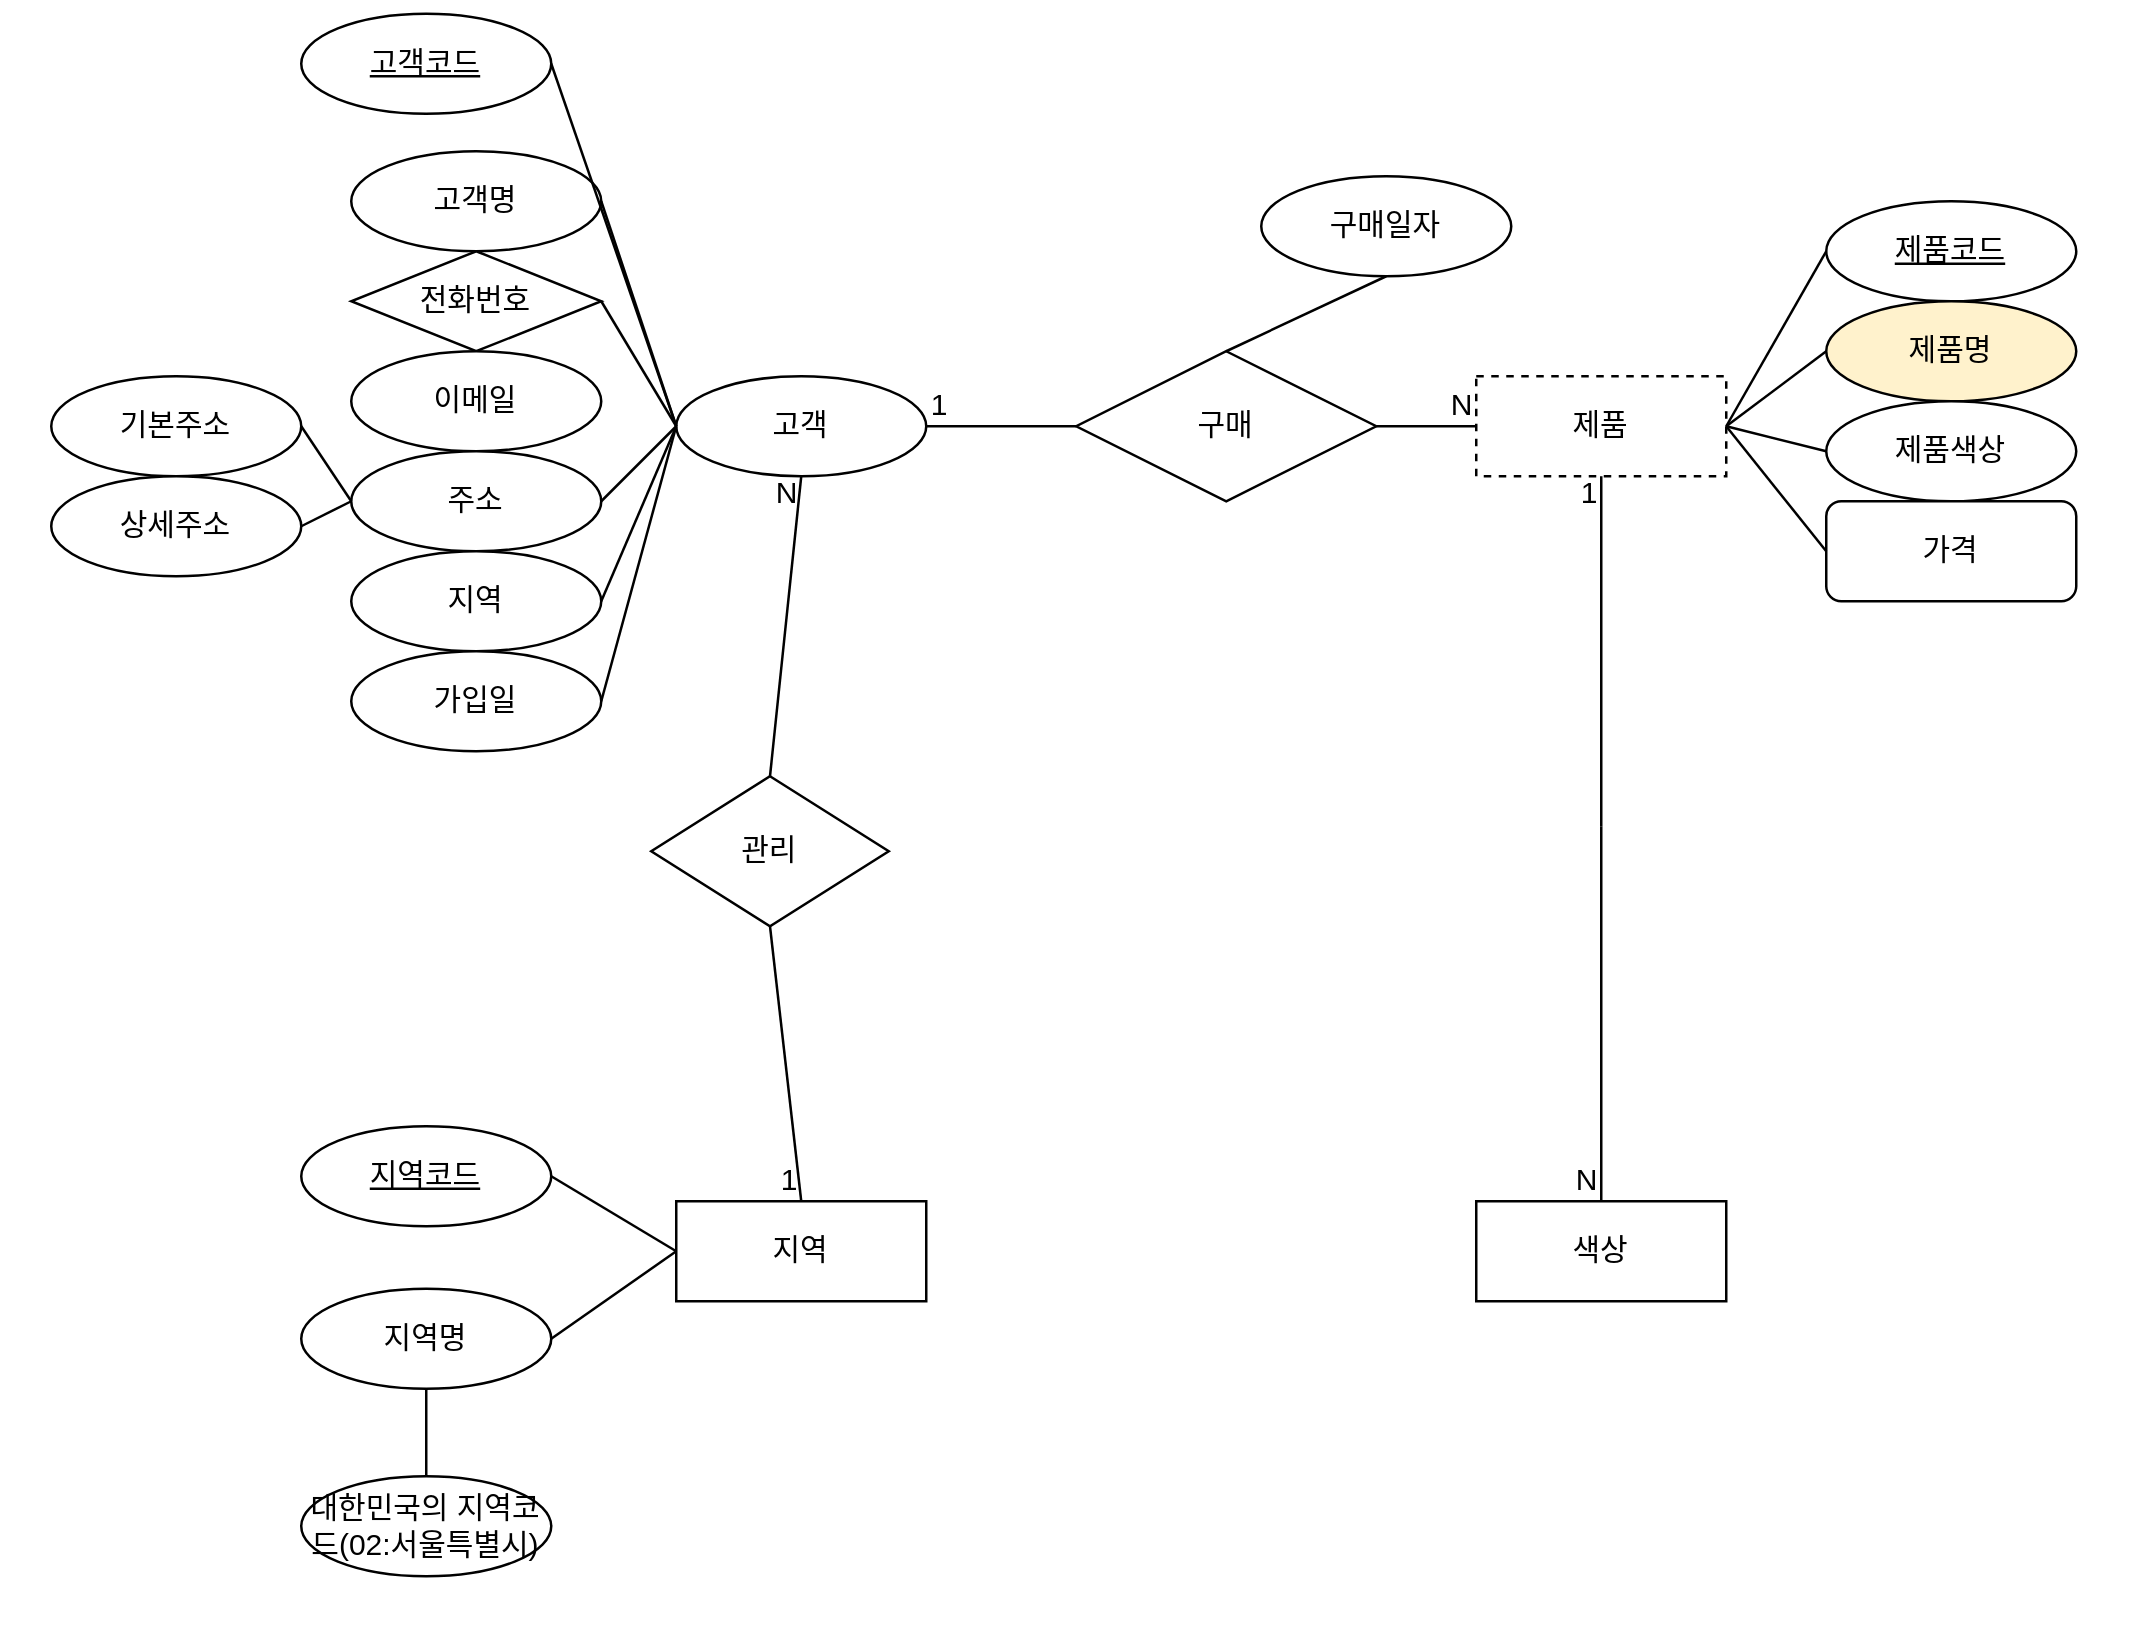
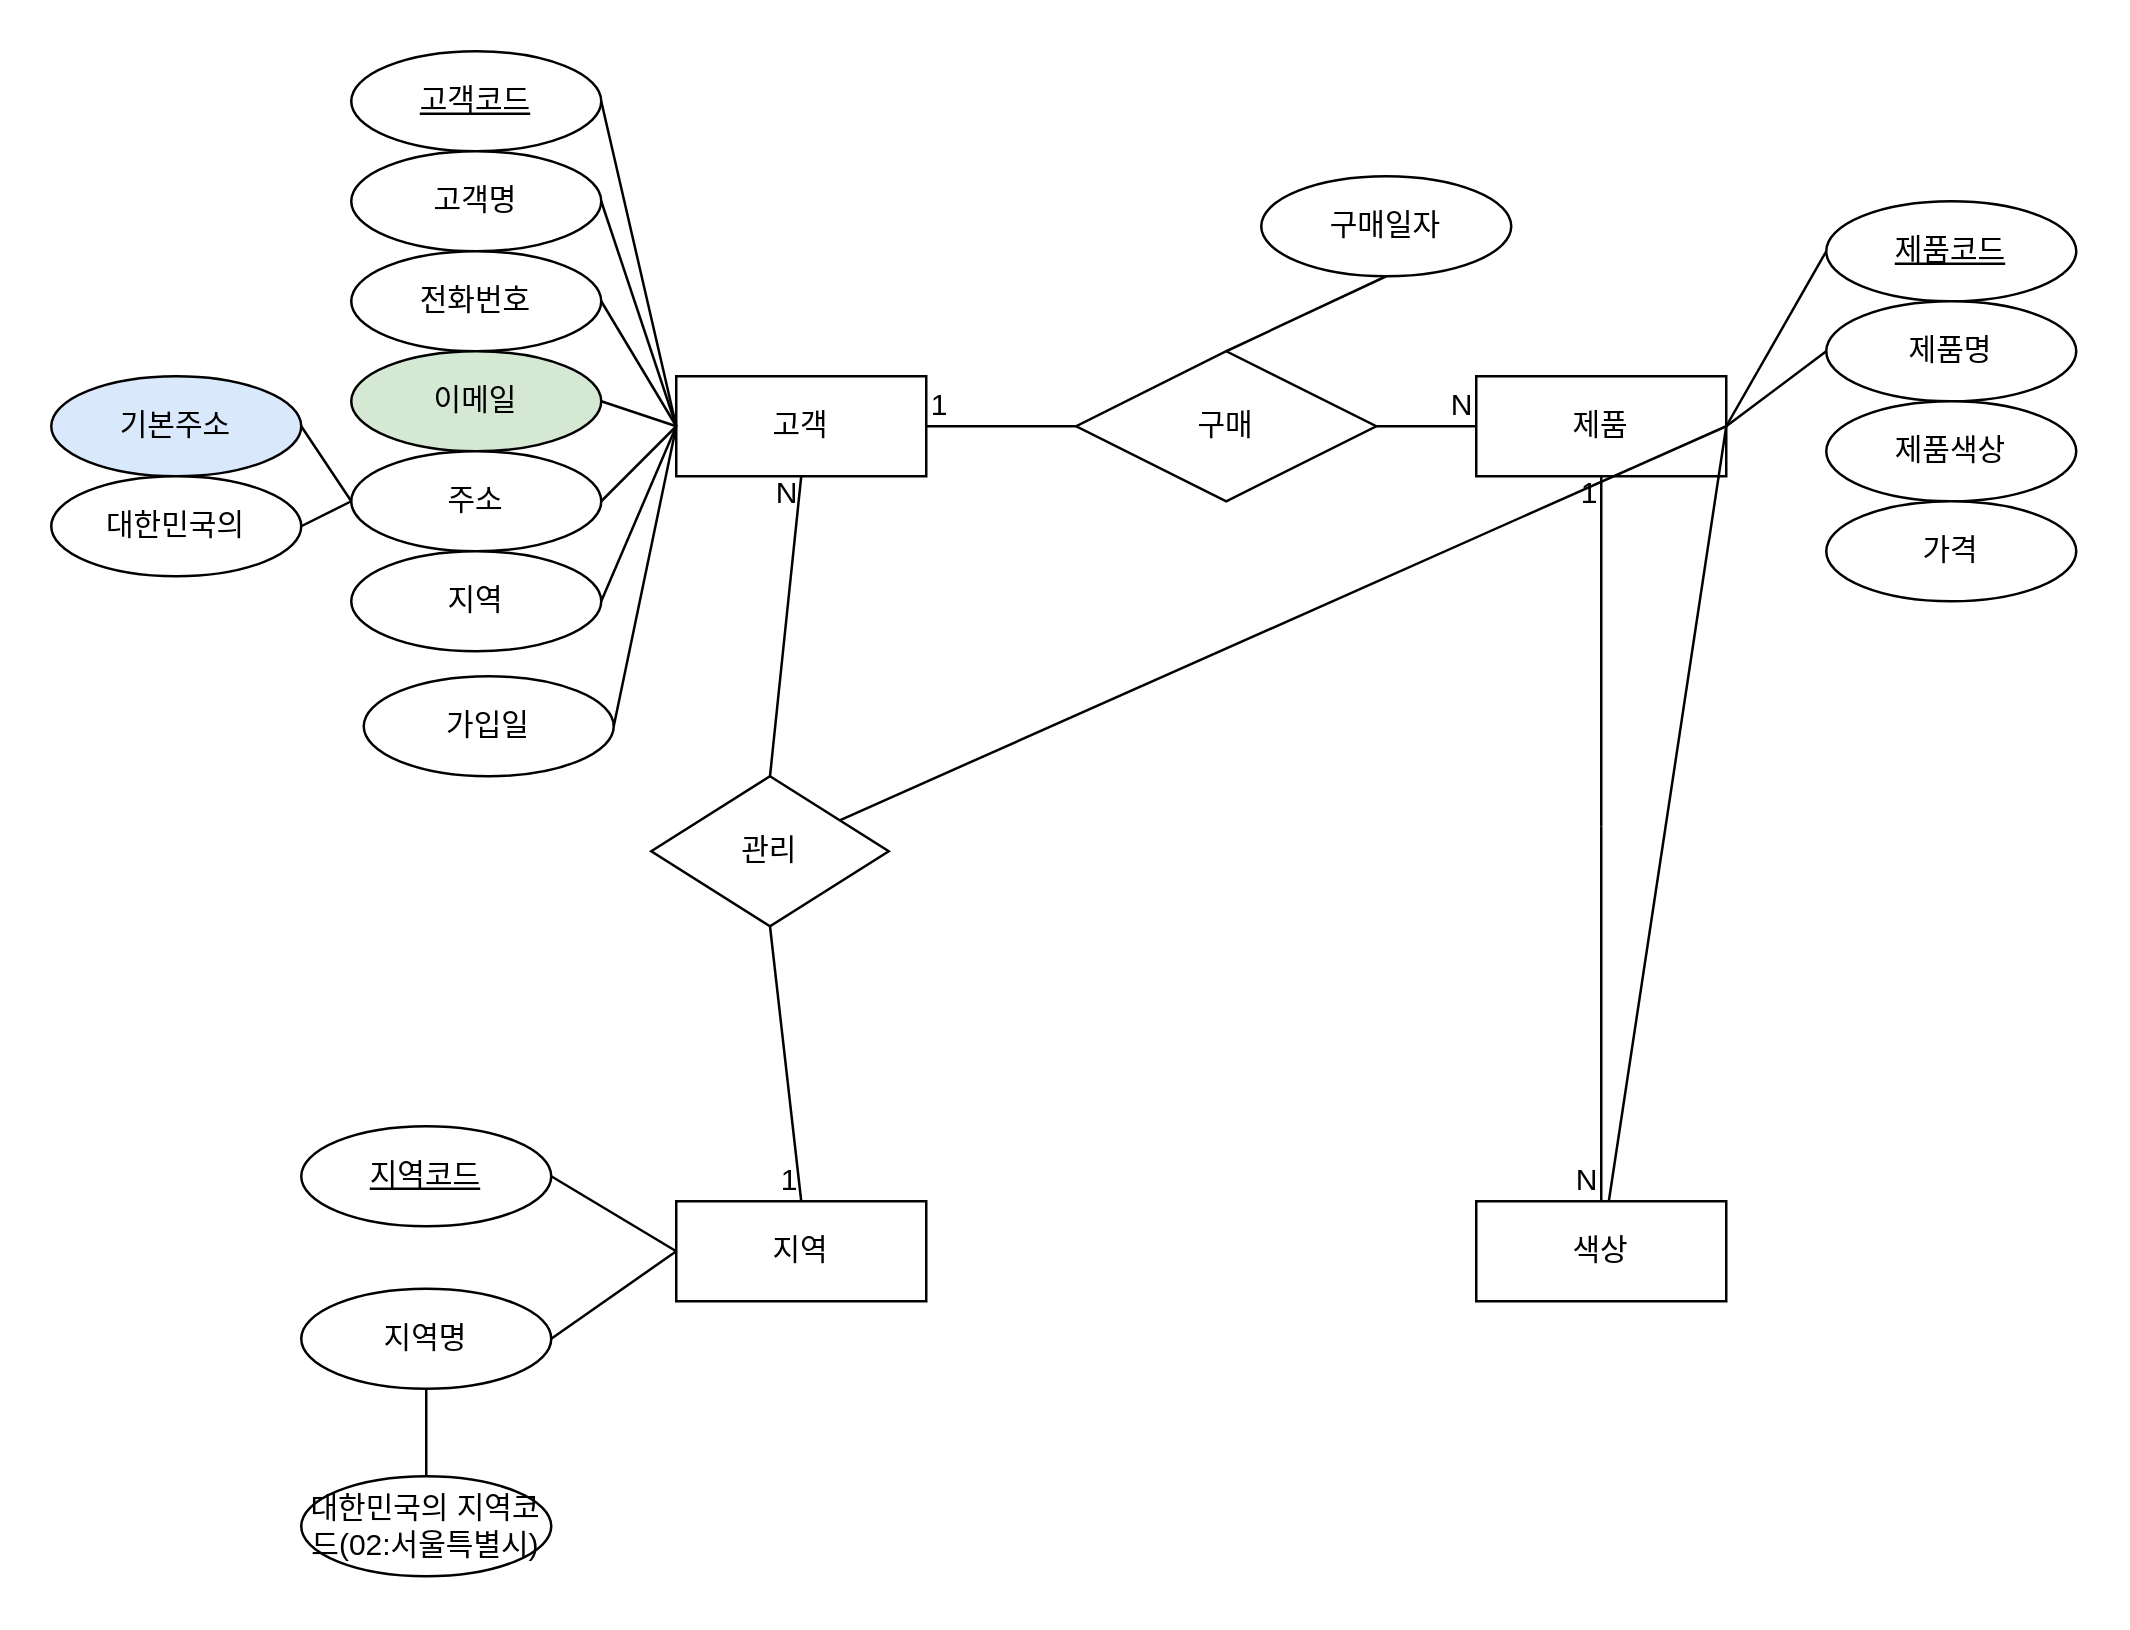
node "고객코드": moved (426, 64) -> (476, 101)
node "전화번호": shape diamond -> ellipse
node "제품명": fillcolor #fff2cc -> #ffffff
node "이메일": fillcolor #ffffff -> #d5e8d4
edge "이메일" -- "고객": added
node "기본주소": fillcolor #ffffff -> #dae8fc
node "고객": shape ellipse -> rectangle
node "제품": style dashed -> solid
edge "제품" -- "제품색상": now "제품" -- "관리"
edge "제품" -- "가격": now "제품" -- "색상"
node "상세주소": label "상세주소" -> "대한민국의"
node "가격": shape rounded rectangle -> ellipse
node "가입일": moved (476, 701) -> (489, 726)
